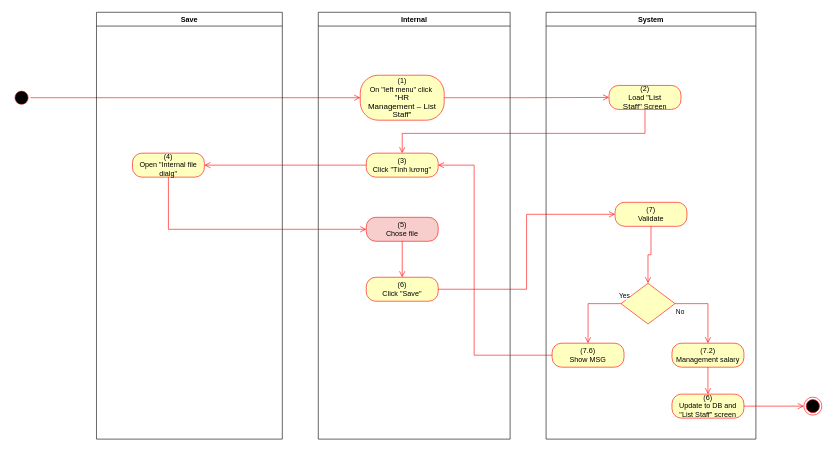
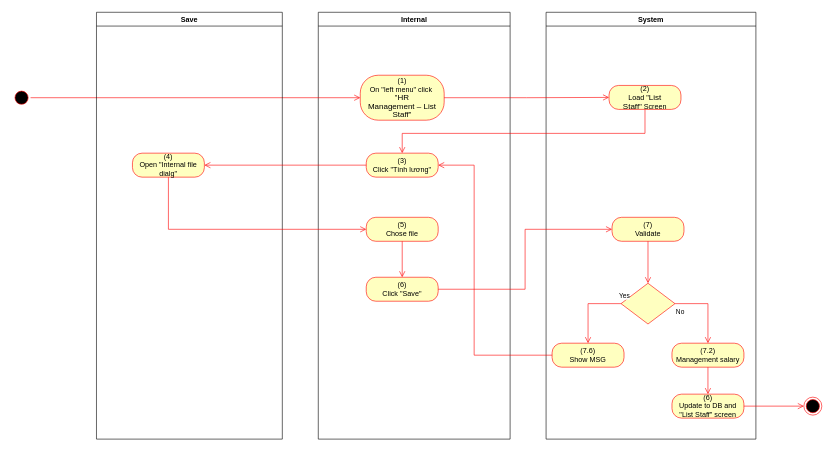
node "(7) Validate": moved (651, 215) -> (648, 230)
node "(5) Chose file": fillcolor #f8cecc -> #ffffc0
